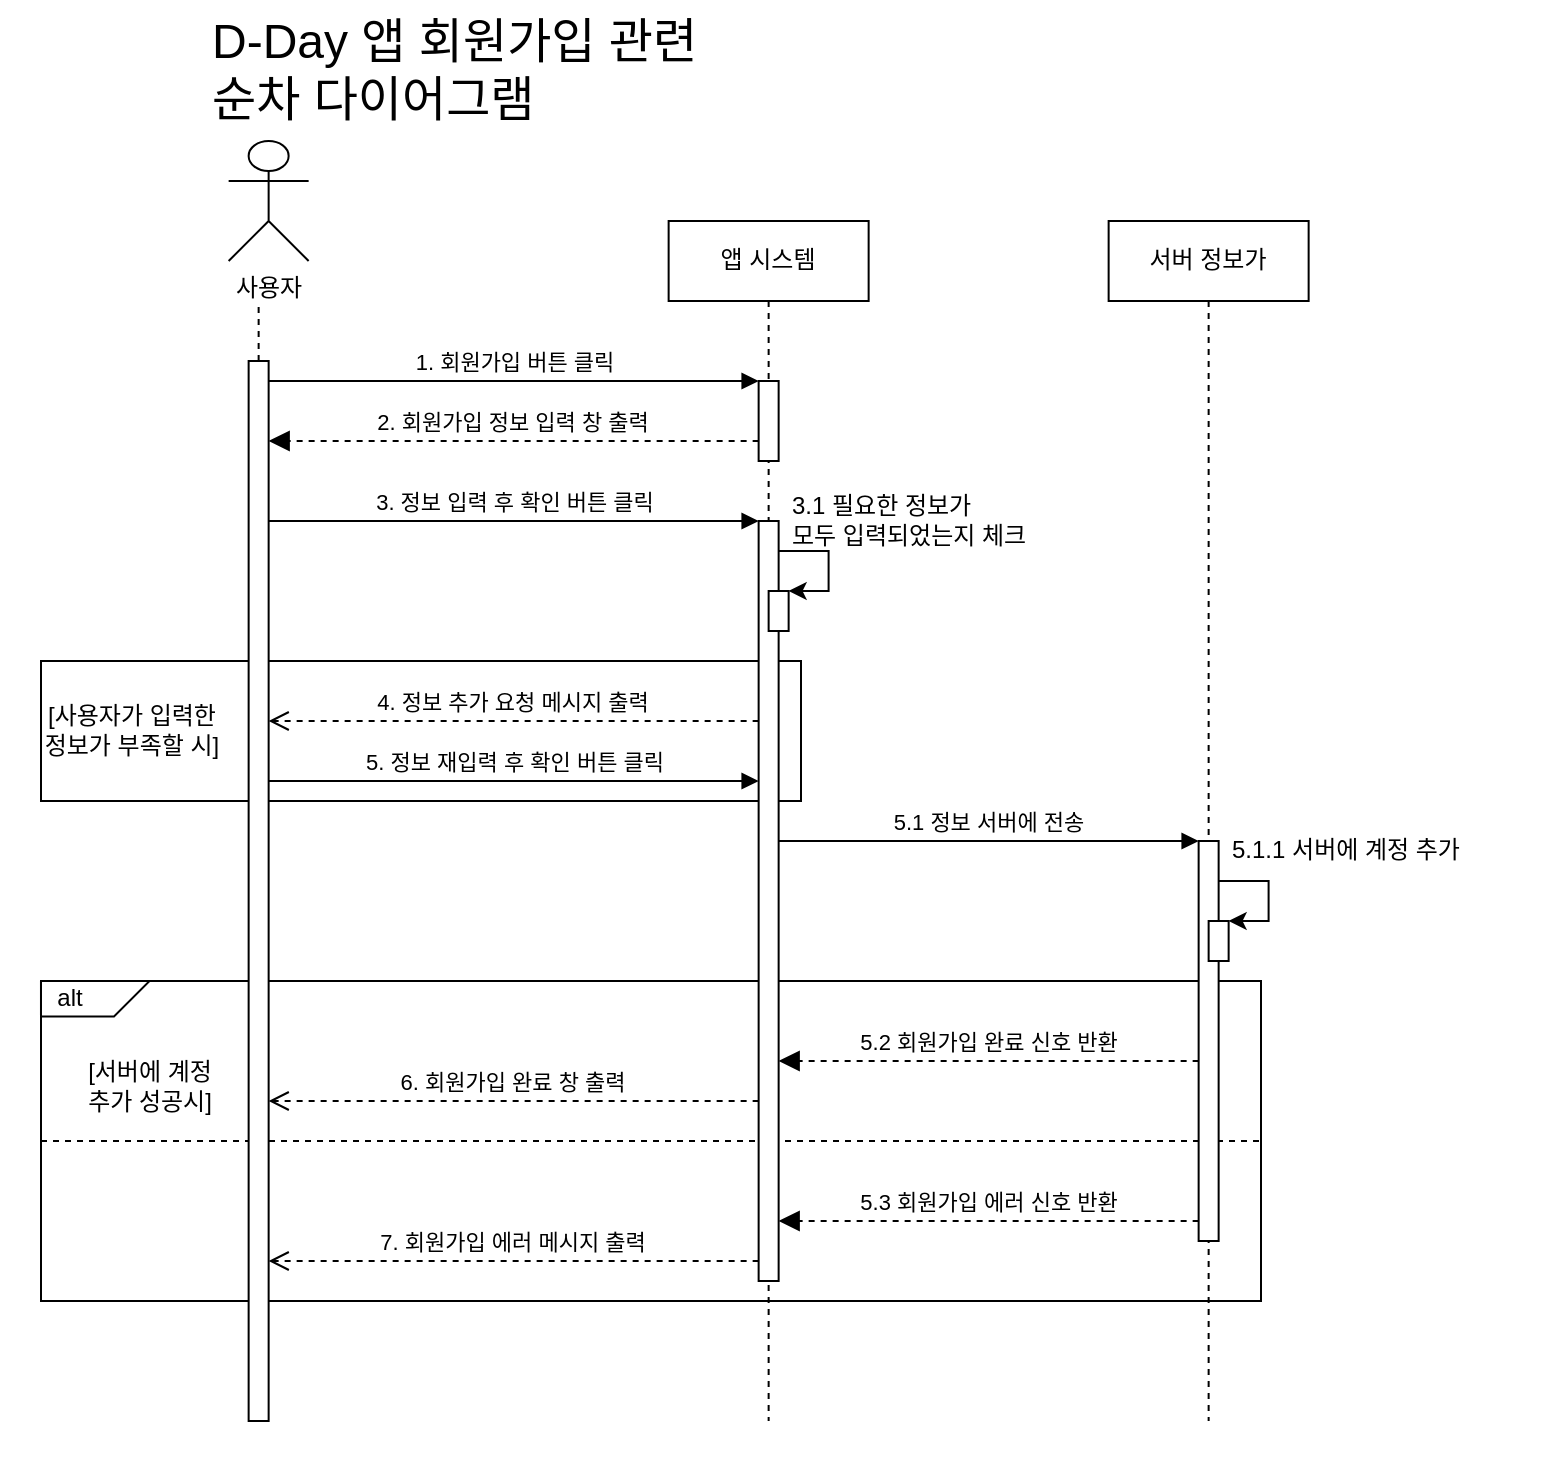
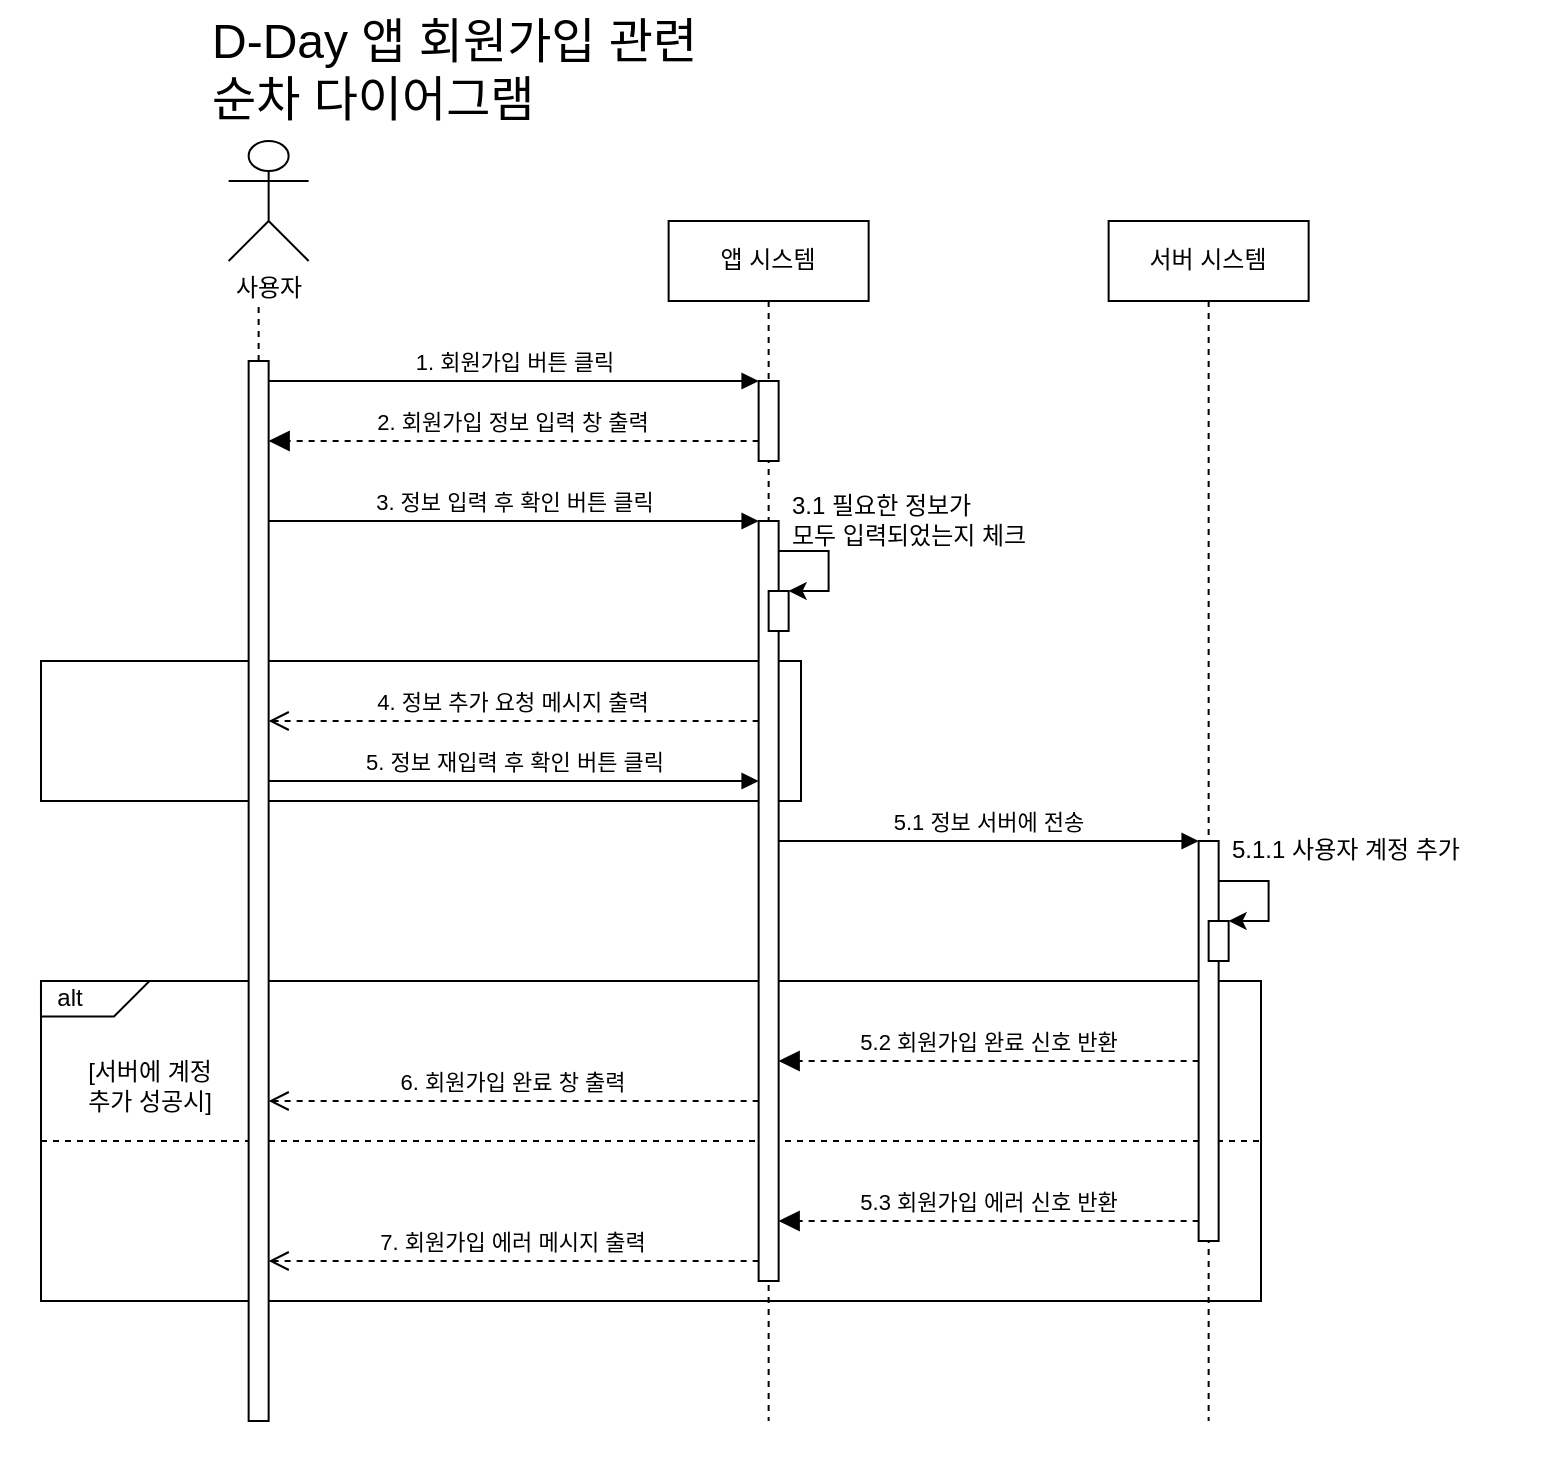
node "서버 정보가": label "서버 정보가" -> "서버 시스템"
node "[사용자가 입력한 정보가 부족할 시]": removed
node "5.1.1 서버에 계정 추가": label "5.1.1 서버에 계정 추가" -> "5.1.1 사용자 계정 추가"
